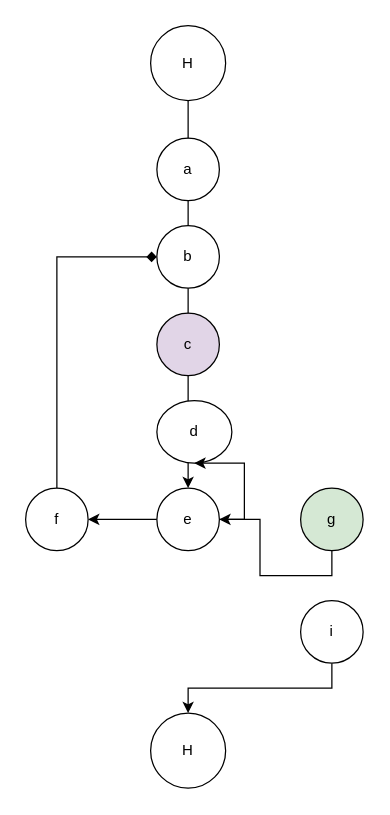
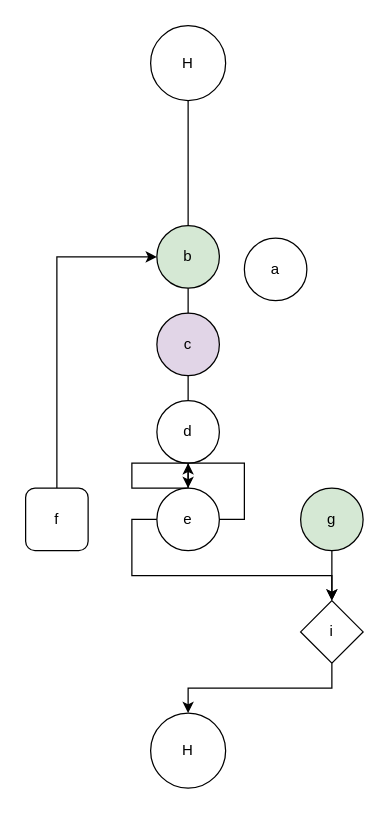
node "a": moved (188, 169) -> (276, 269)
edge "f" -> "b": arrowhead diamond -> classic
node "b": fillcolor #ffffff -> #d5e8d4
node "d": size 75x63 -> 63x63
node "f": shape ellipse -> rounded rectangle
edge "e" -> "f": now "e" -> "i"
edge "g" -> "e": now "g" -> "i"
node "i": shape ellipse -> diamond
